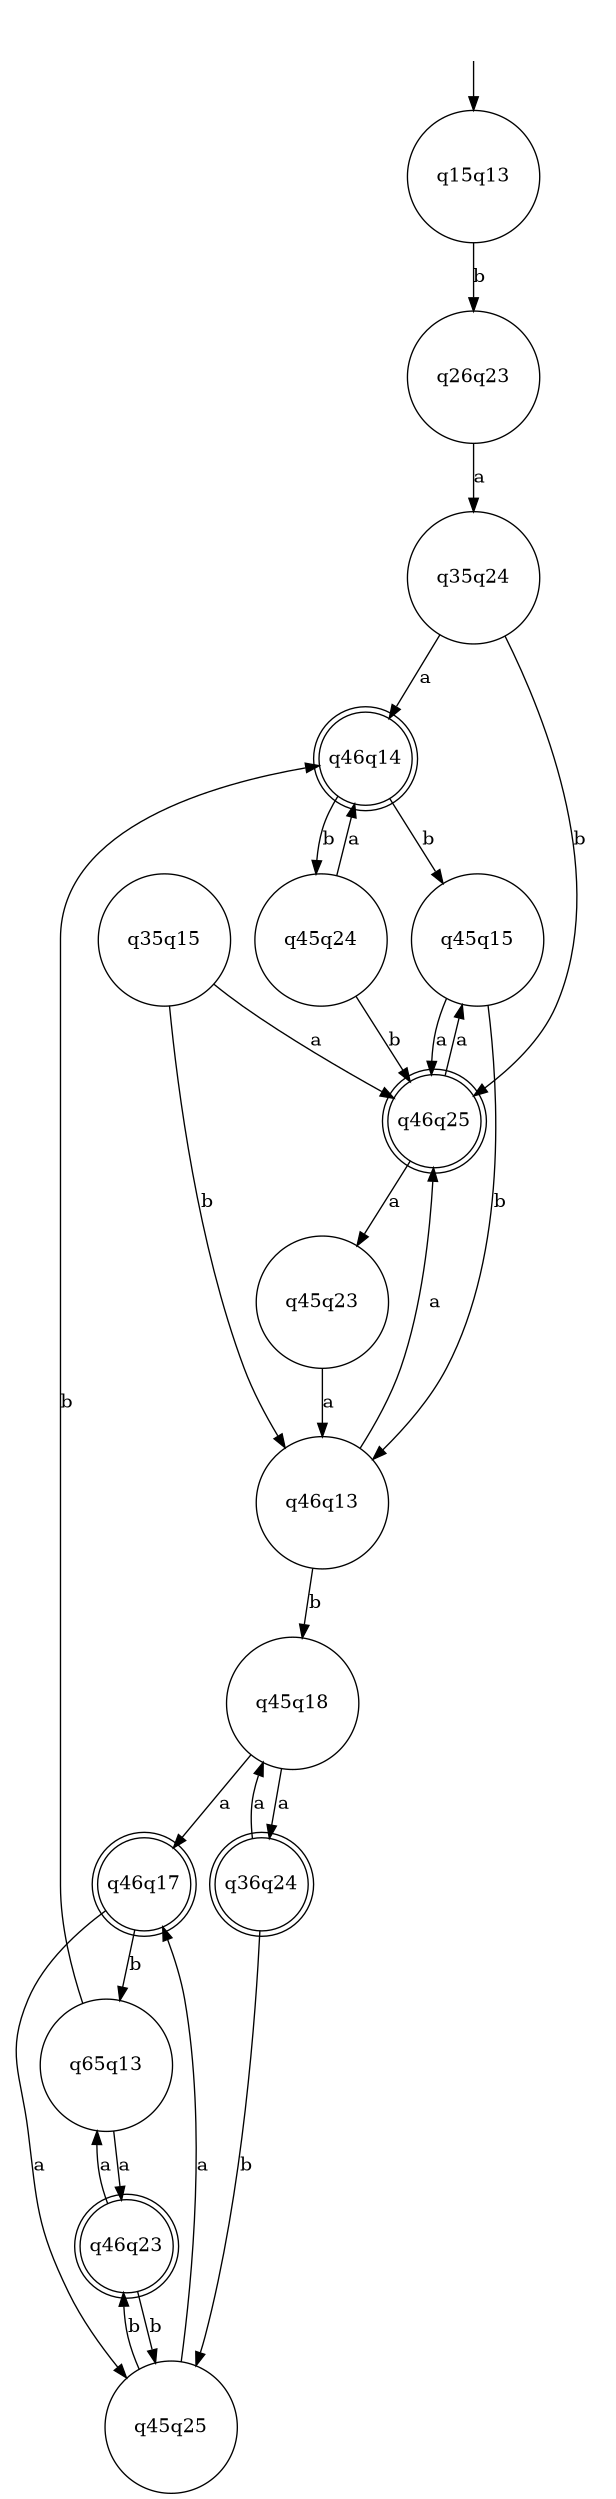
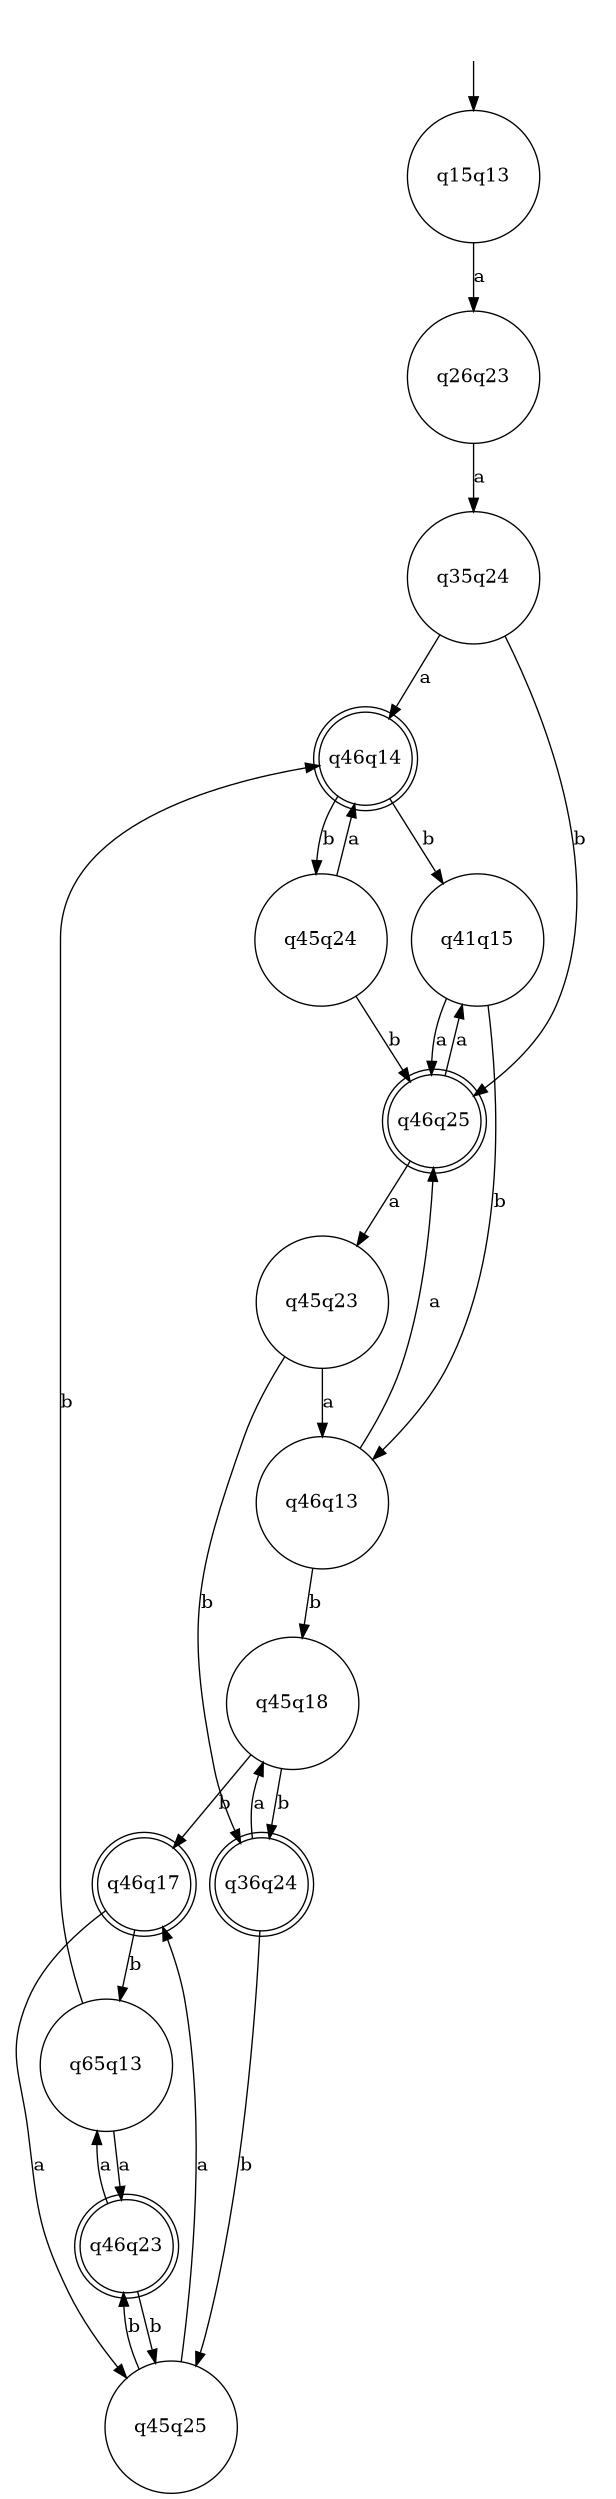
edge "q15q13" -> "q26q23": label "b" -> "a"
node "q35q15": removed
node "q45q15": label "q45q15" -> "q41q15"
edge "q45q23" -> "q36q24": added, label "b"
edge "q45q18" -> "q46q17": label "a" -> "b"
edge "q45q18" -> "q36q24": label "a" -> "b"
